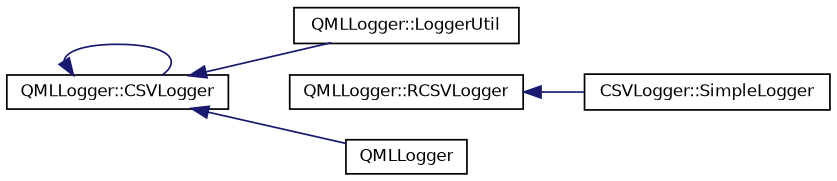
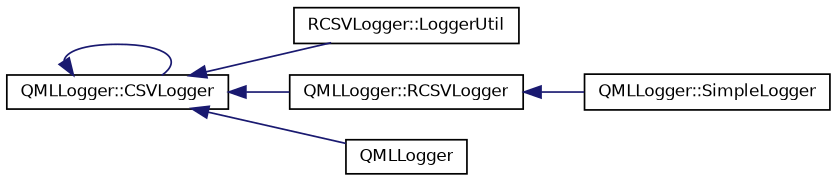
node "QMLLogger::LoggerUtil": label "QMLLogger::LoggerUtil" -> "RCSVLogger::LoggerUtil"
edge "QMLLogger::RCSVLogger" -> "QMLLogger::CSVLogger": added
node "CSVLogger::SimpleLogger": label "CSVLogger::SimpleLogger" -> "QMLLogger::SimpleLogger"
